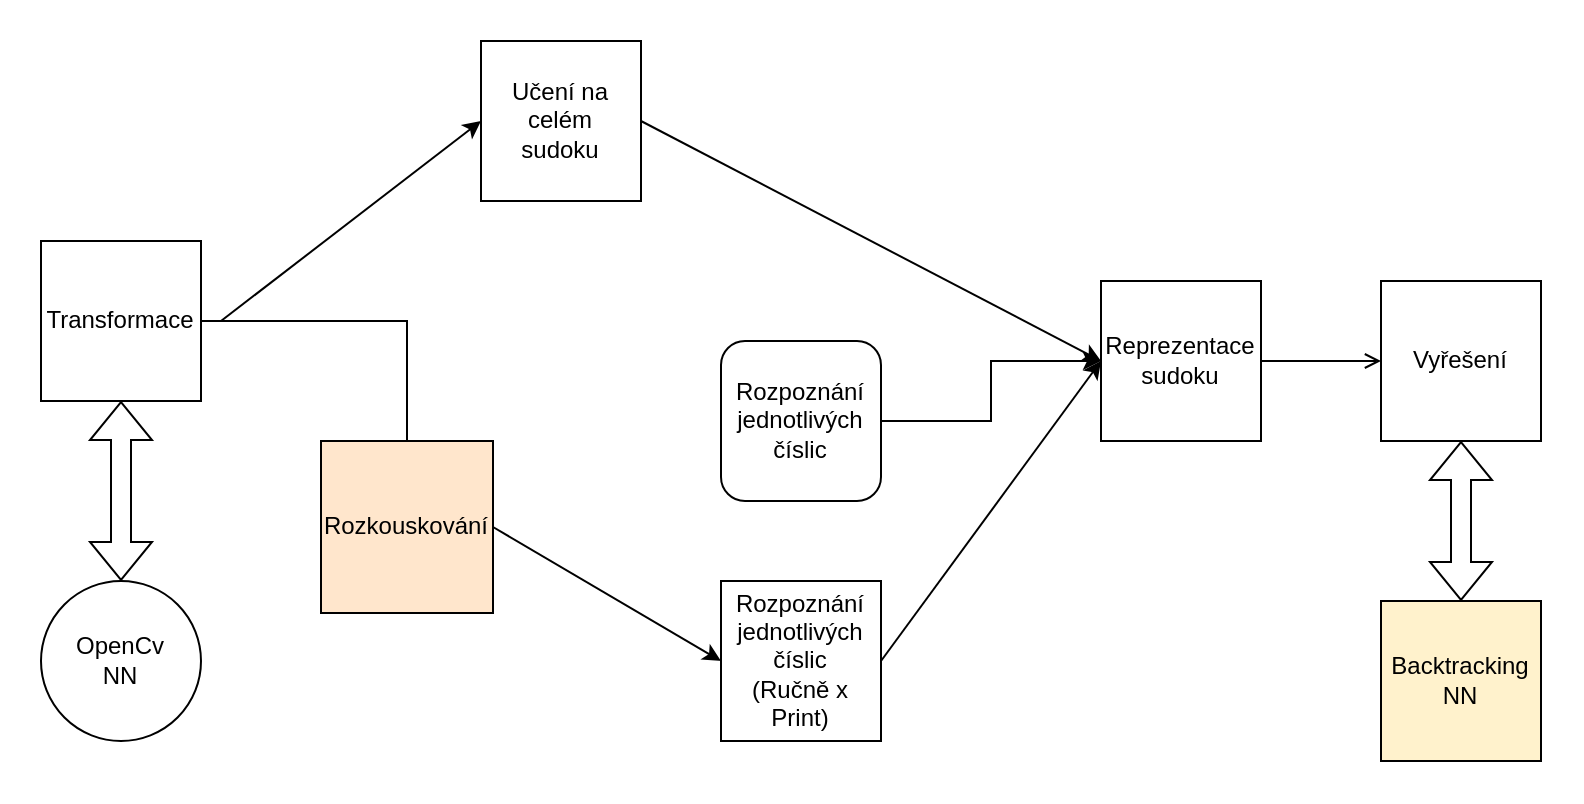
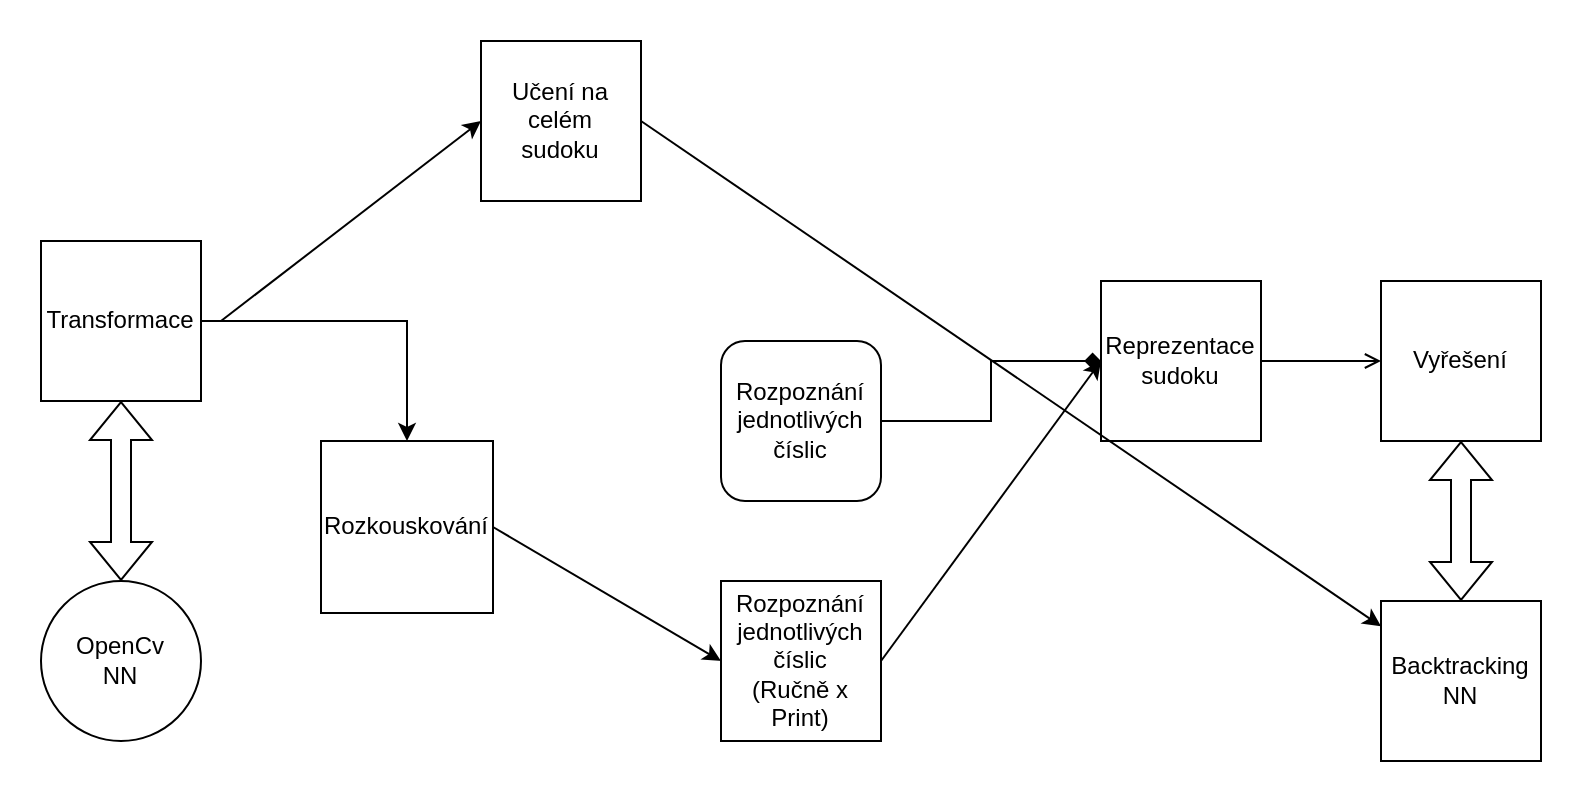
edge "Učení na celém sudoku" -> "Reprezentace sudoku": now "Učení na celém sudoku" -> "Backtracking NN"
edge "Rozpoznání jednotlivých číslic" -> "Reprezentace sudoku": arrowhead classic -> diamond
edge "Transformace" -- "Rozkouskování": arrowhead none -> classic
node "Rozkouskování": fillcolor #ffe6cc -> #ffffff
node "Backtracking NN": fillcolor #fff2cc -> #ffffff
